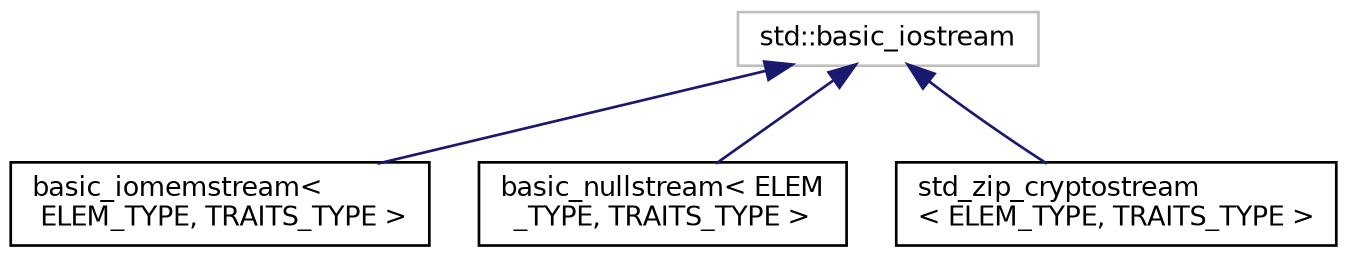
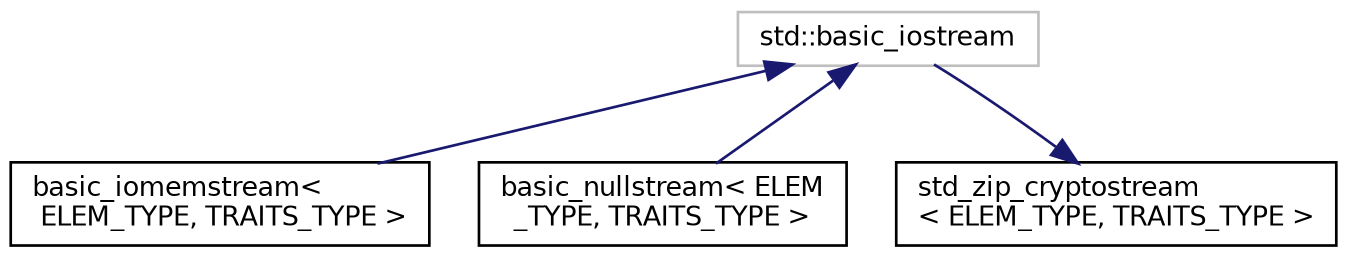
edge "std_zip_cryptostream < ELEM_TYPE, TRAITS_TYPE >" -> "std::basic_iostream": reversed
